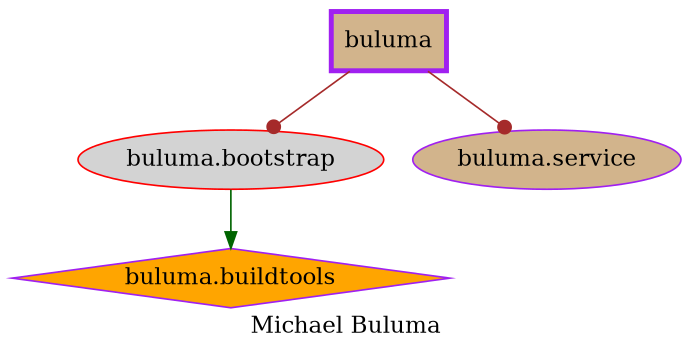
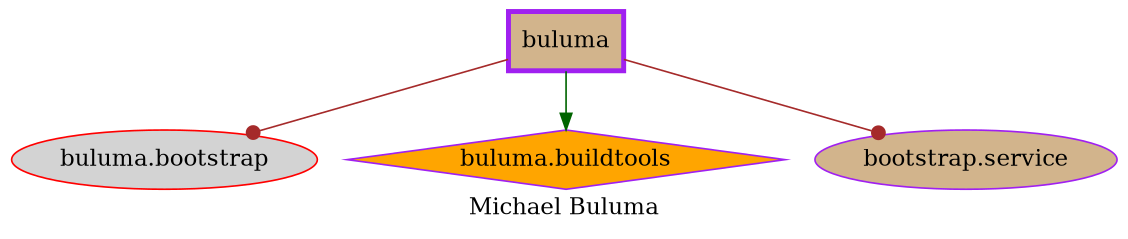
node "buluma.service": label "buluma.service" -> "bootstrap.service"
edge "buluma.bootstrap" -> "buluma.buildtools": now "buluma" -> "buluma.buildtools"
